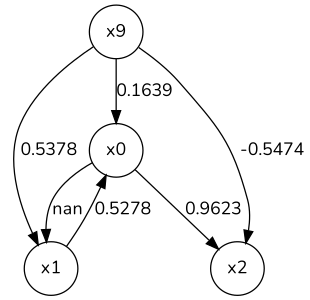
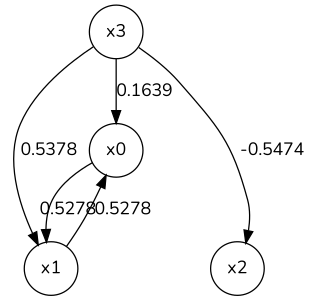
node "x9": label "x9" -> "x3"
edge "x0" -> "x2": removed, label "0.9623"
edge "x0" -> "x1": label "nan" -> "0.5278"
